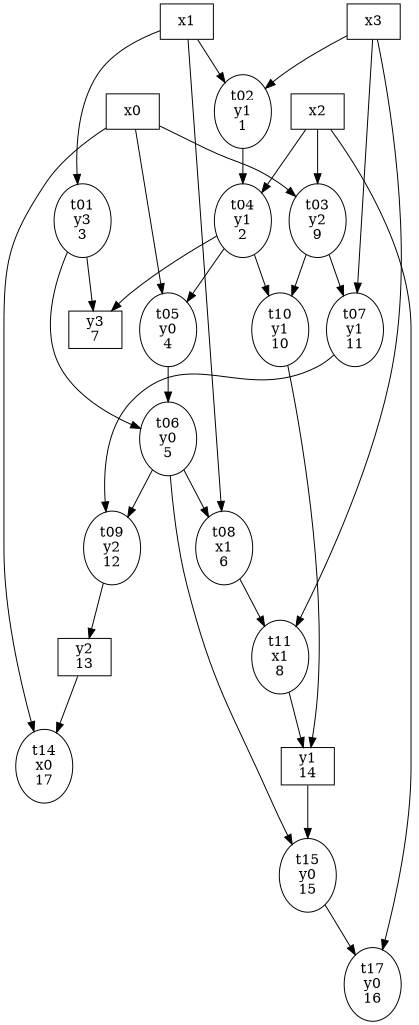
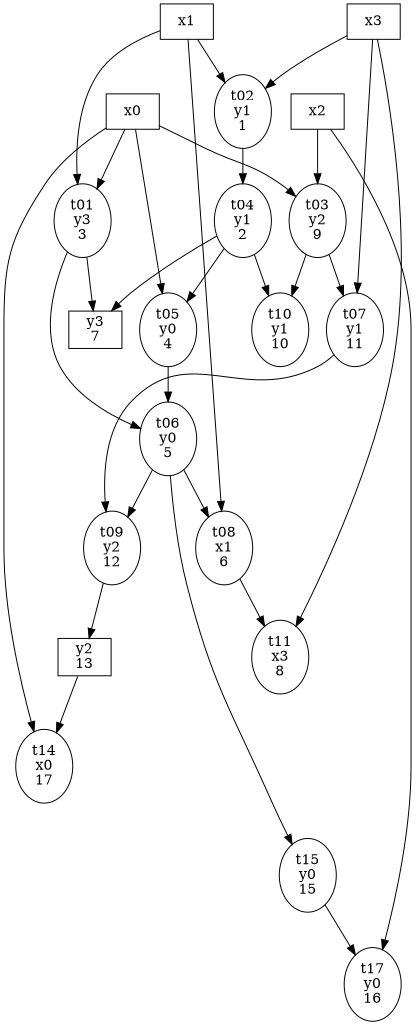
edge "x0" -> "t01 y3 3": added
edge "x2" -> "t04 y1 2": removed
node "t11 x1 8": label "t11 x1 8" -> "t11 x3 8"
node "y1 14": removed
